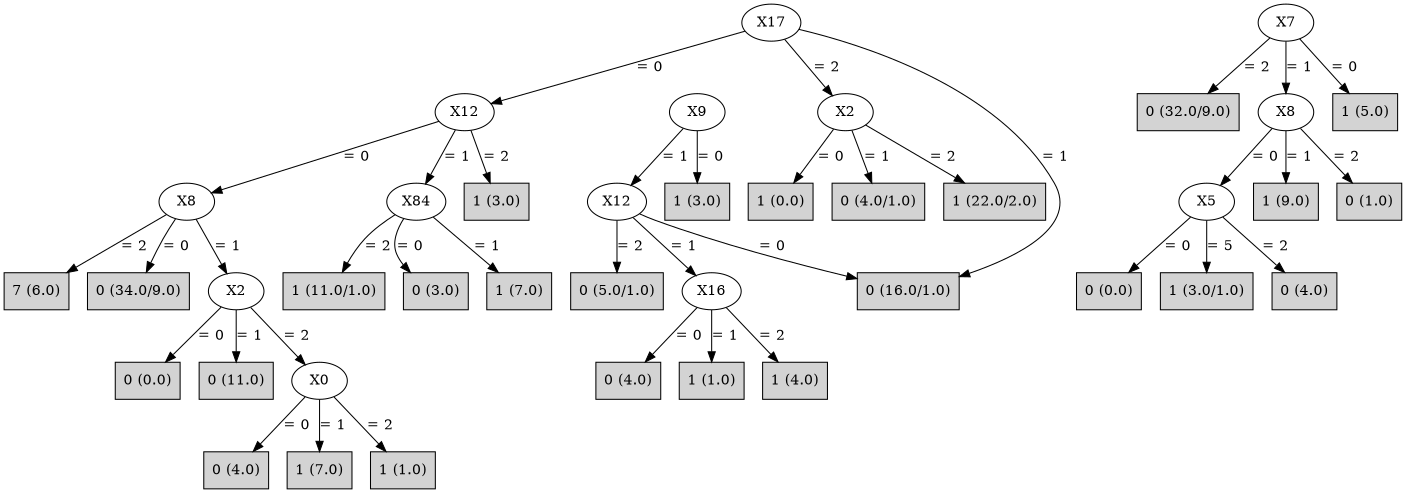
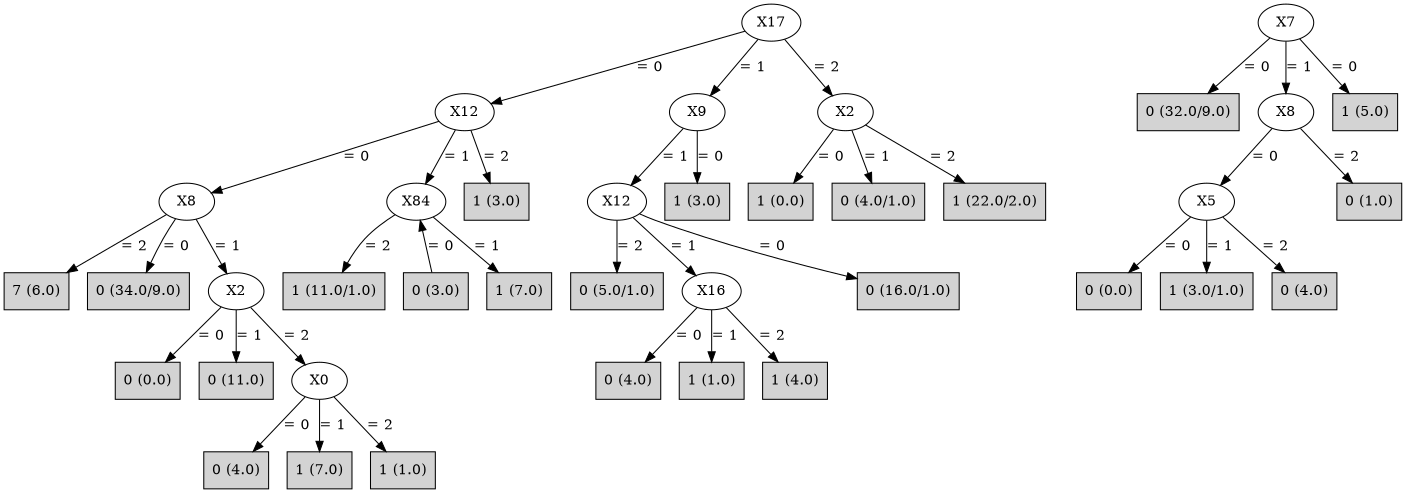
edge "X7" -> "0 (32.0/9.0)": label "= 2" -> "= 0"
edge "X17" -> "0 (16.0/1.0)": now "X17" -> "X9"
node "1 (9.0)": removed
edge "X84" -> "0 (3.0)": reversed
edge "X5" -> "1 (3.0/1.0)": label "= 5" -> "= 1"
